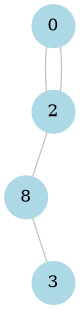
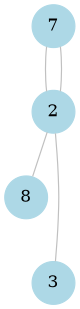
node "0": label "0" -> "7"
edge "8" -- "3": now "2" -- "3"
